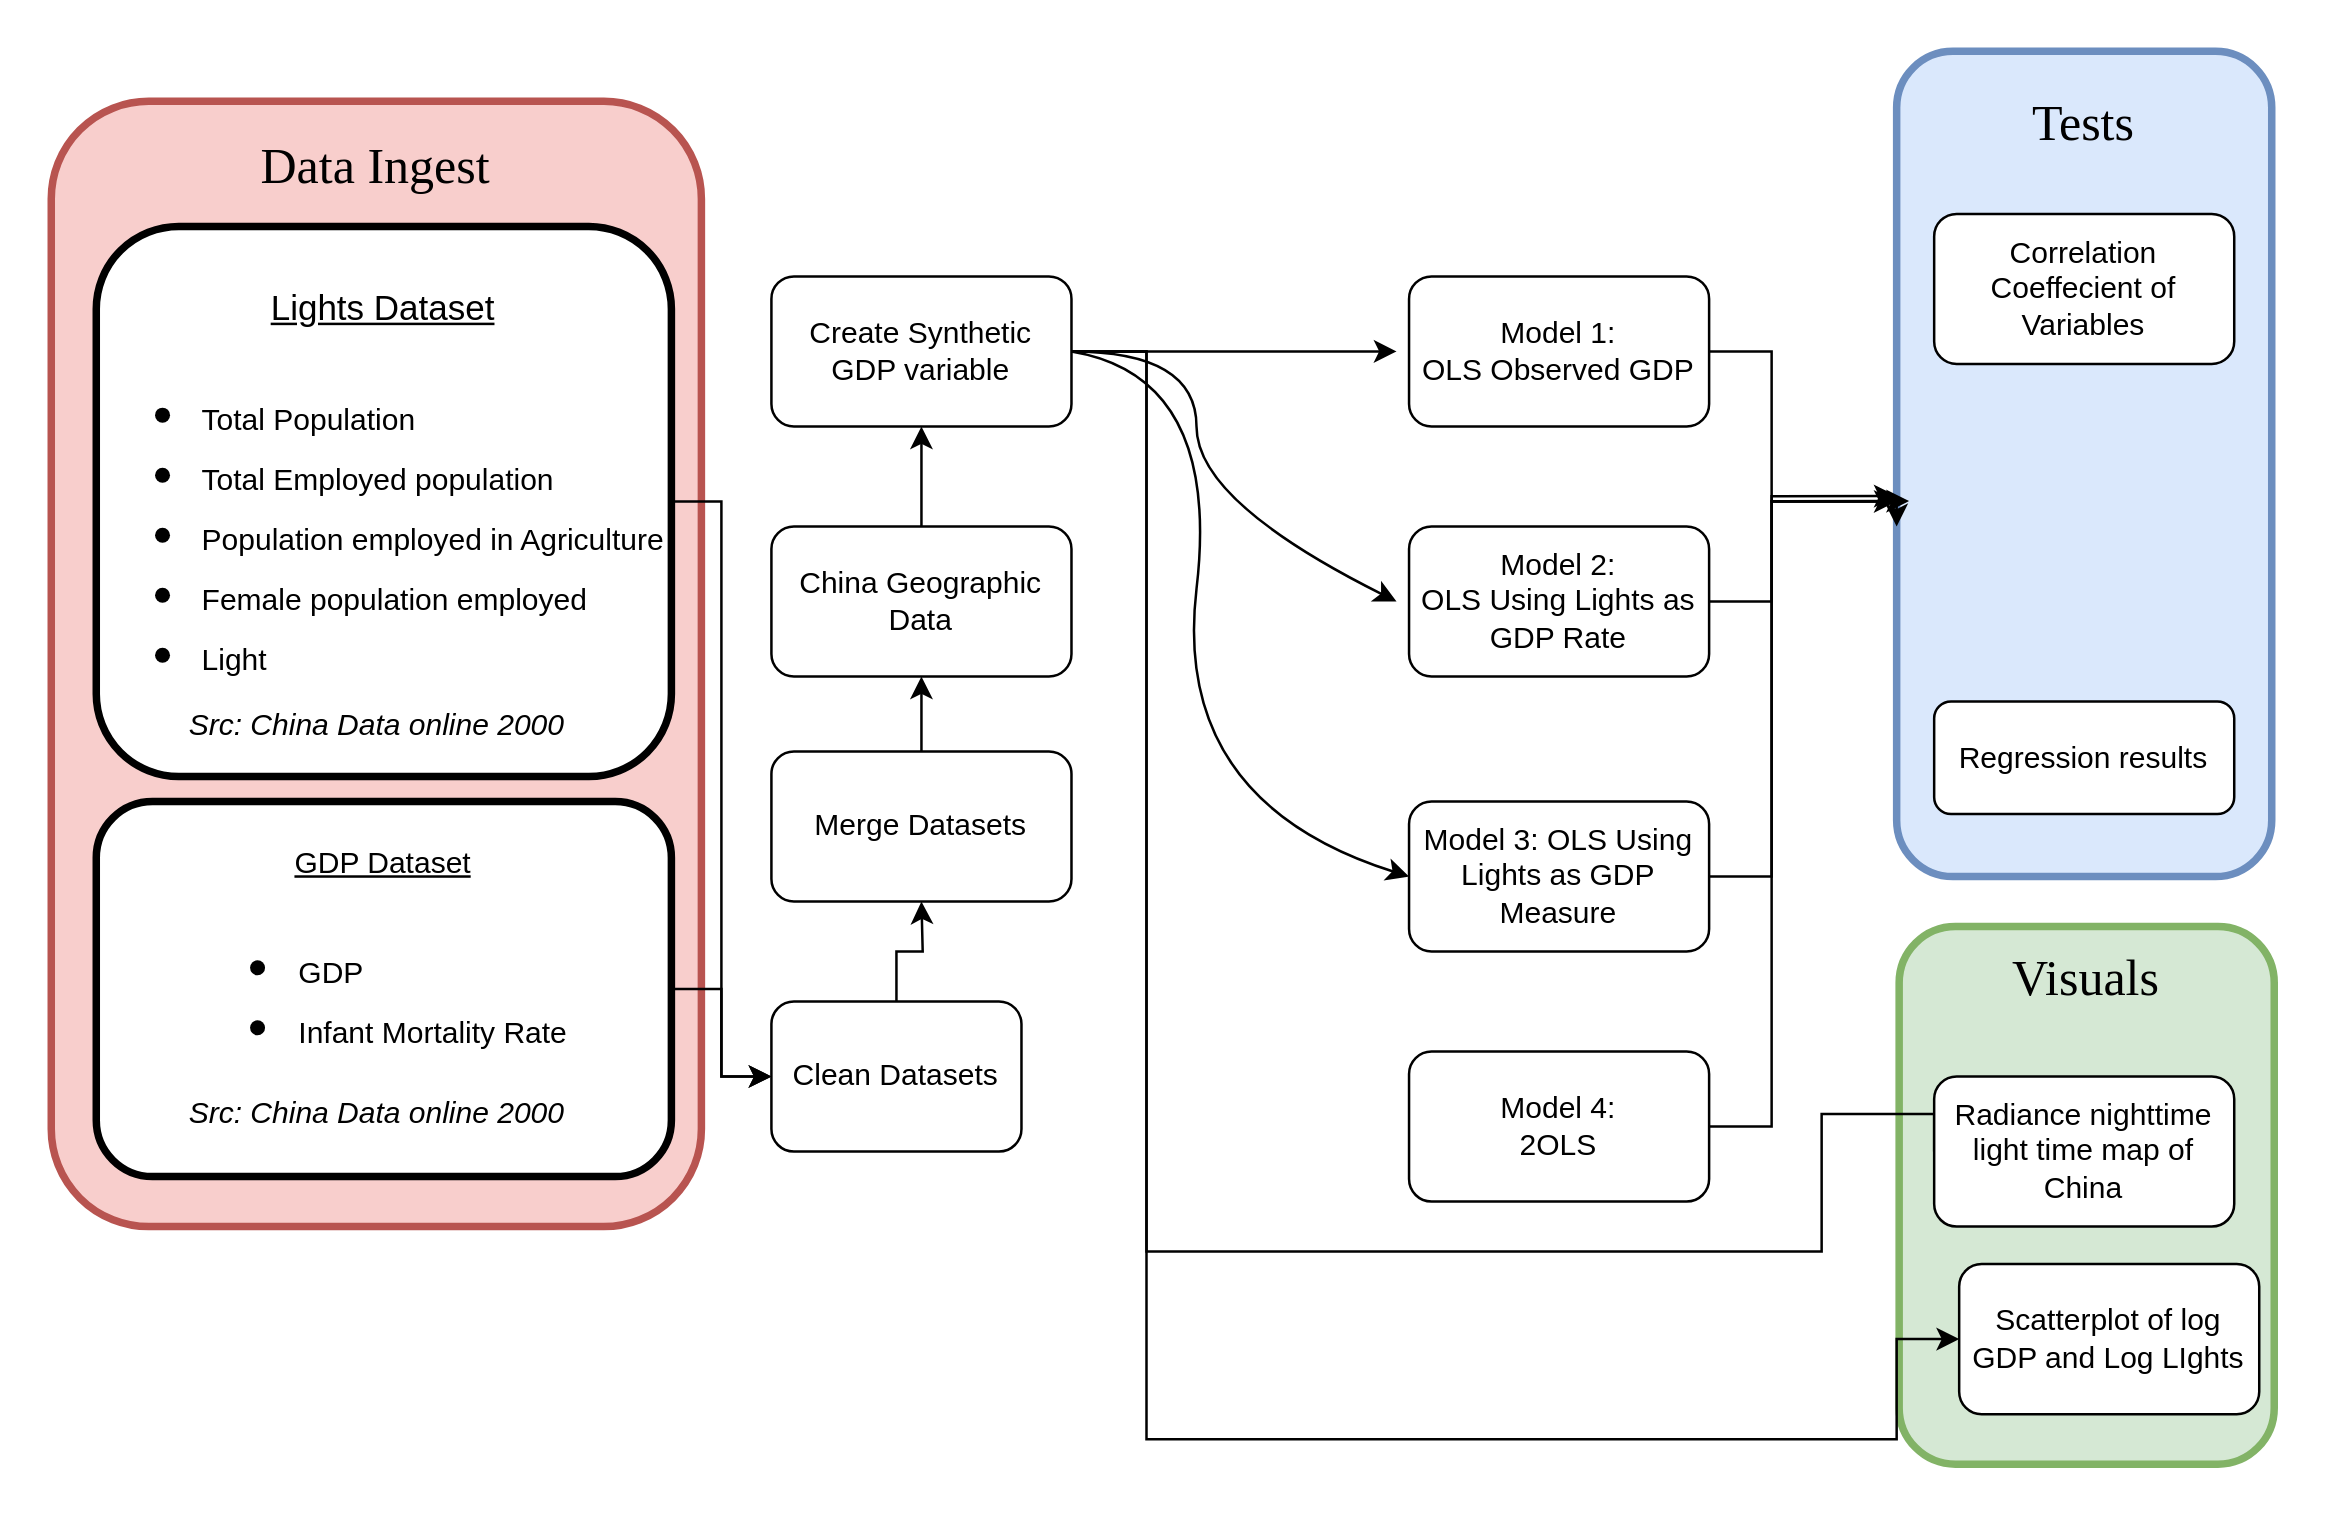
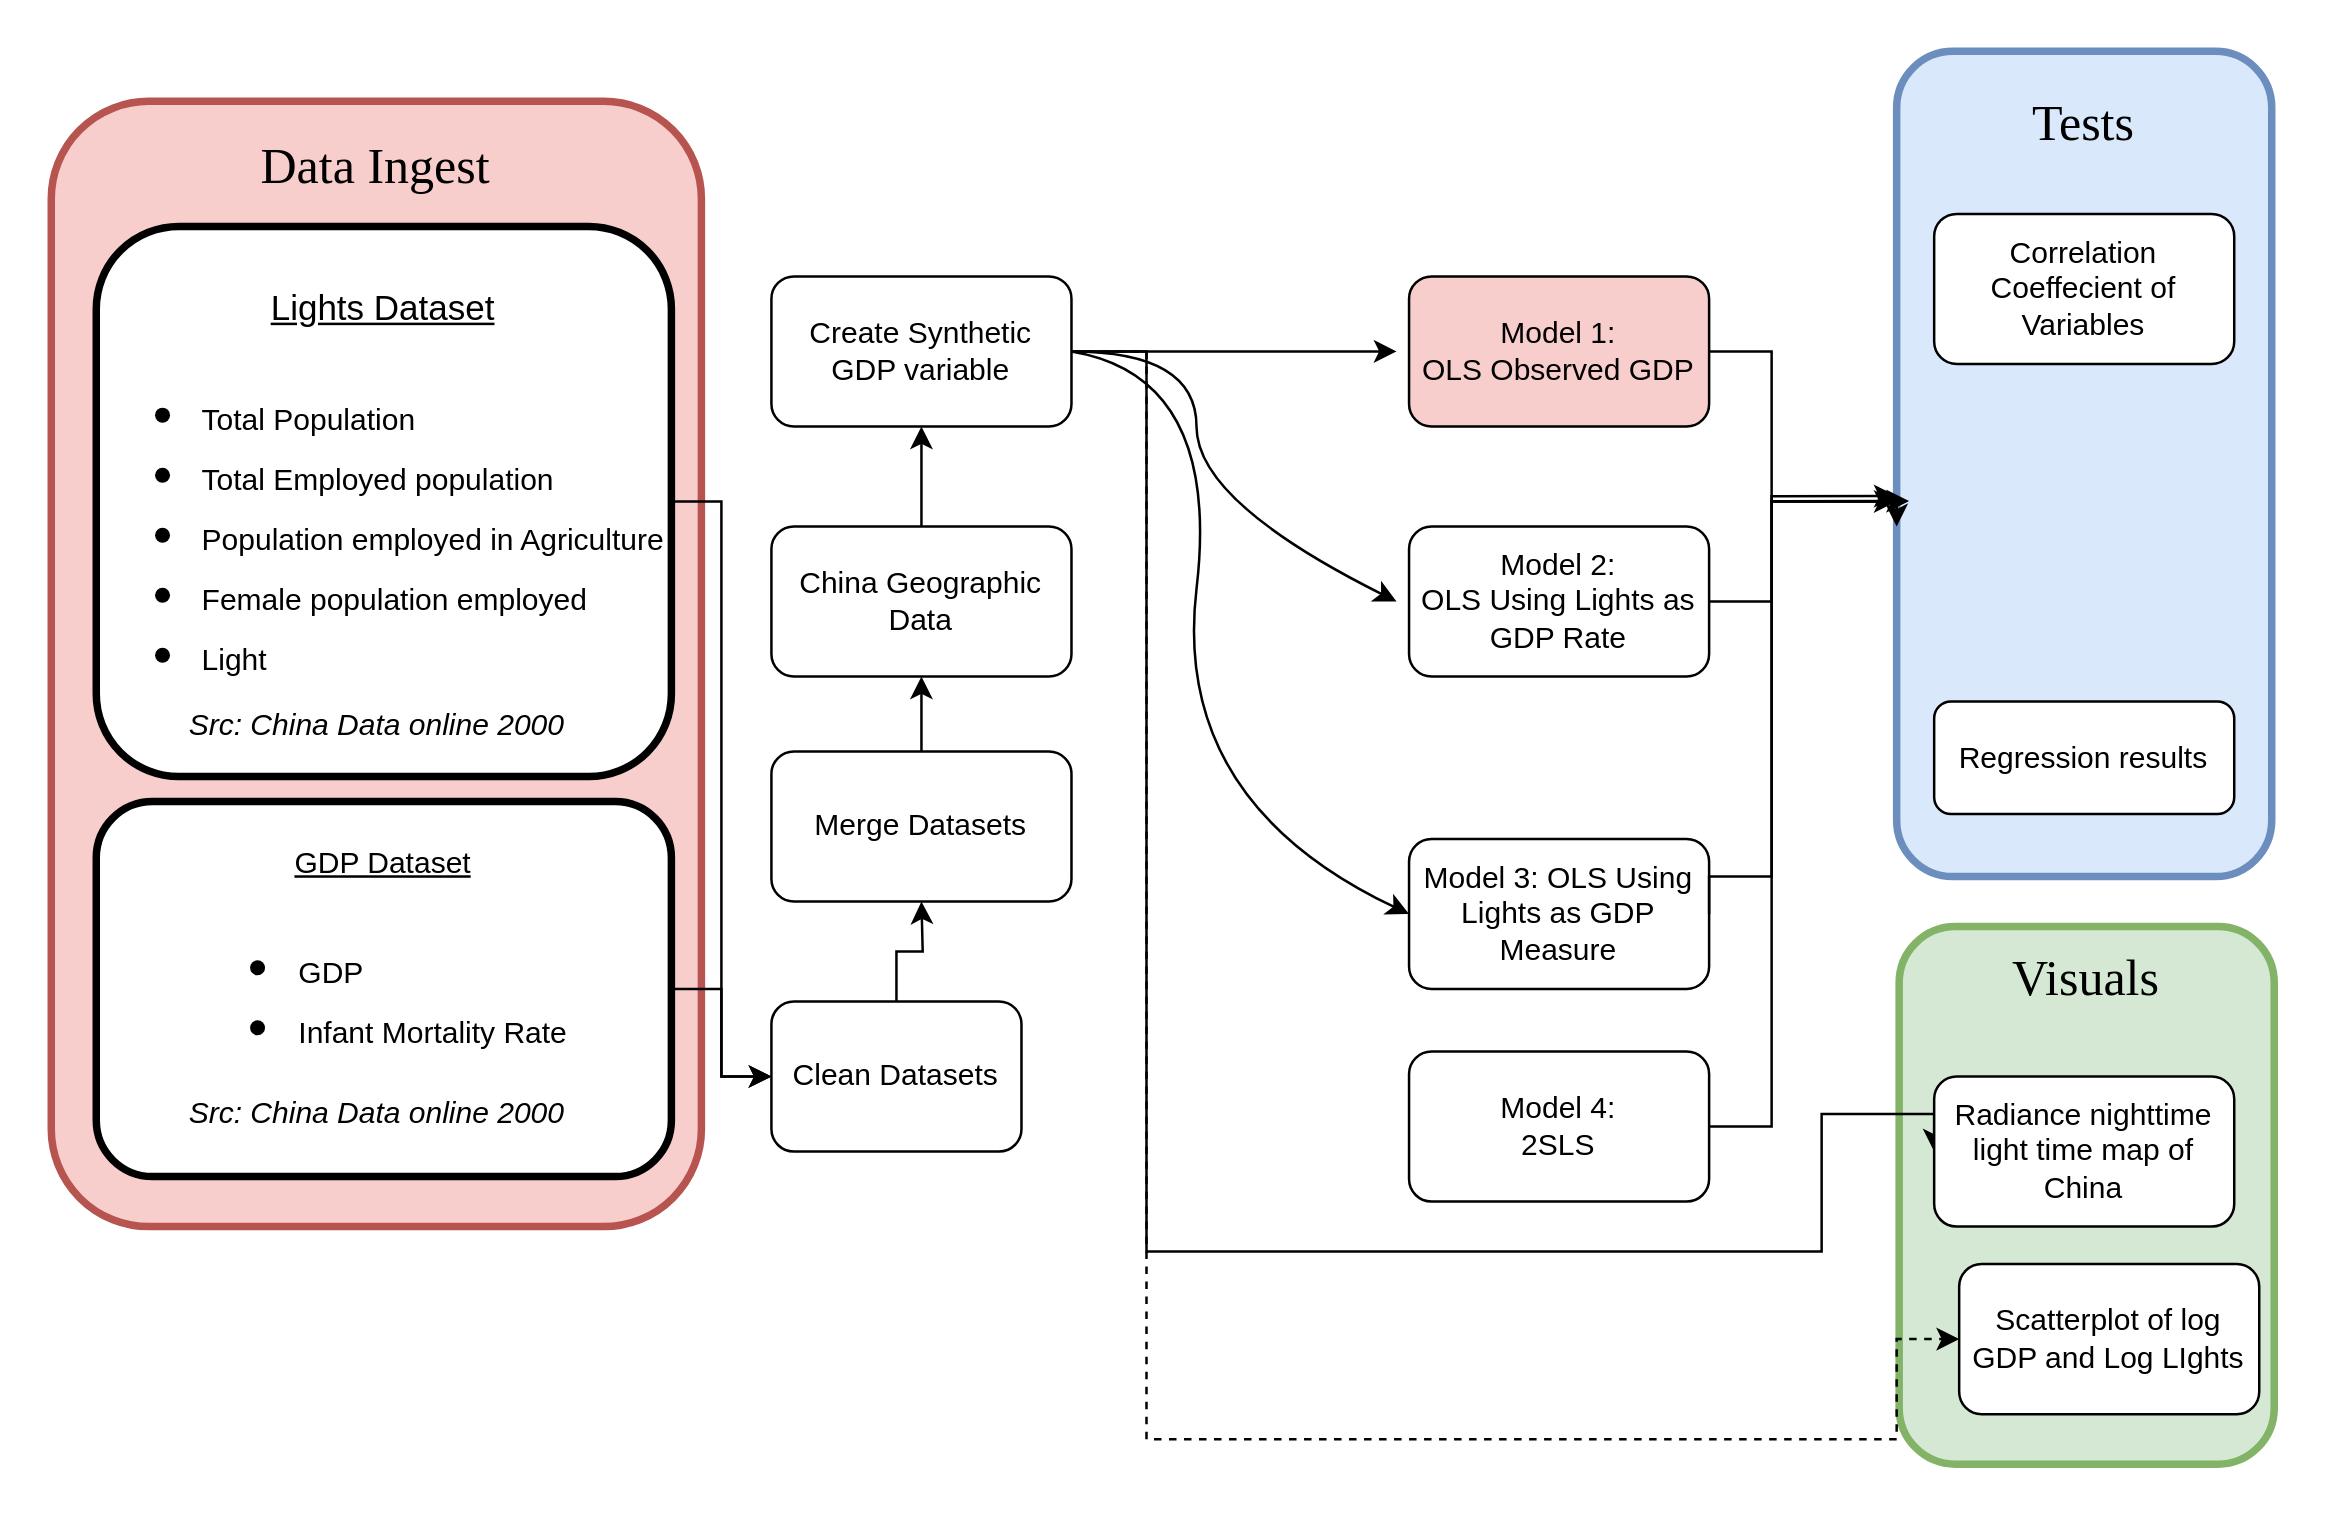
node "Model 1: OLS Observed GDP": fillcolor #ffffff -> #f8cecc
node "Model 3: OLS Using Lights as GDP Measure": moved (1559, 876) -> (1559, 914)
node "Model 4: 2OLS": label "Model 4: 2OLS" -> "Model 4: 2SLS"
edge "Create Synthetic GDP variable" -- "Radiance nighttime light time map of China": arrowhead none -> classic
edge "Create Synthetic GDP variable" -> "Scatterplot of log GDP and Log LIghts": style solid -> dashed
